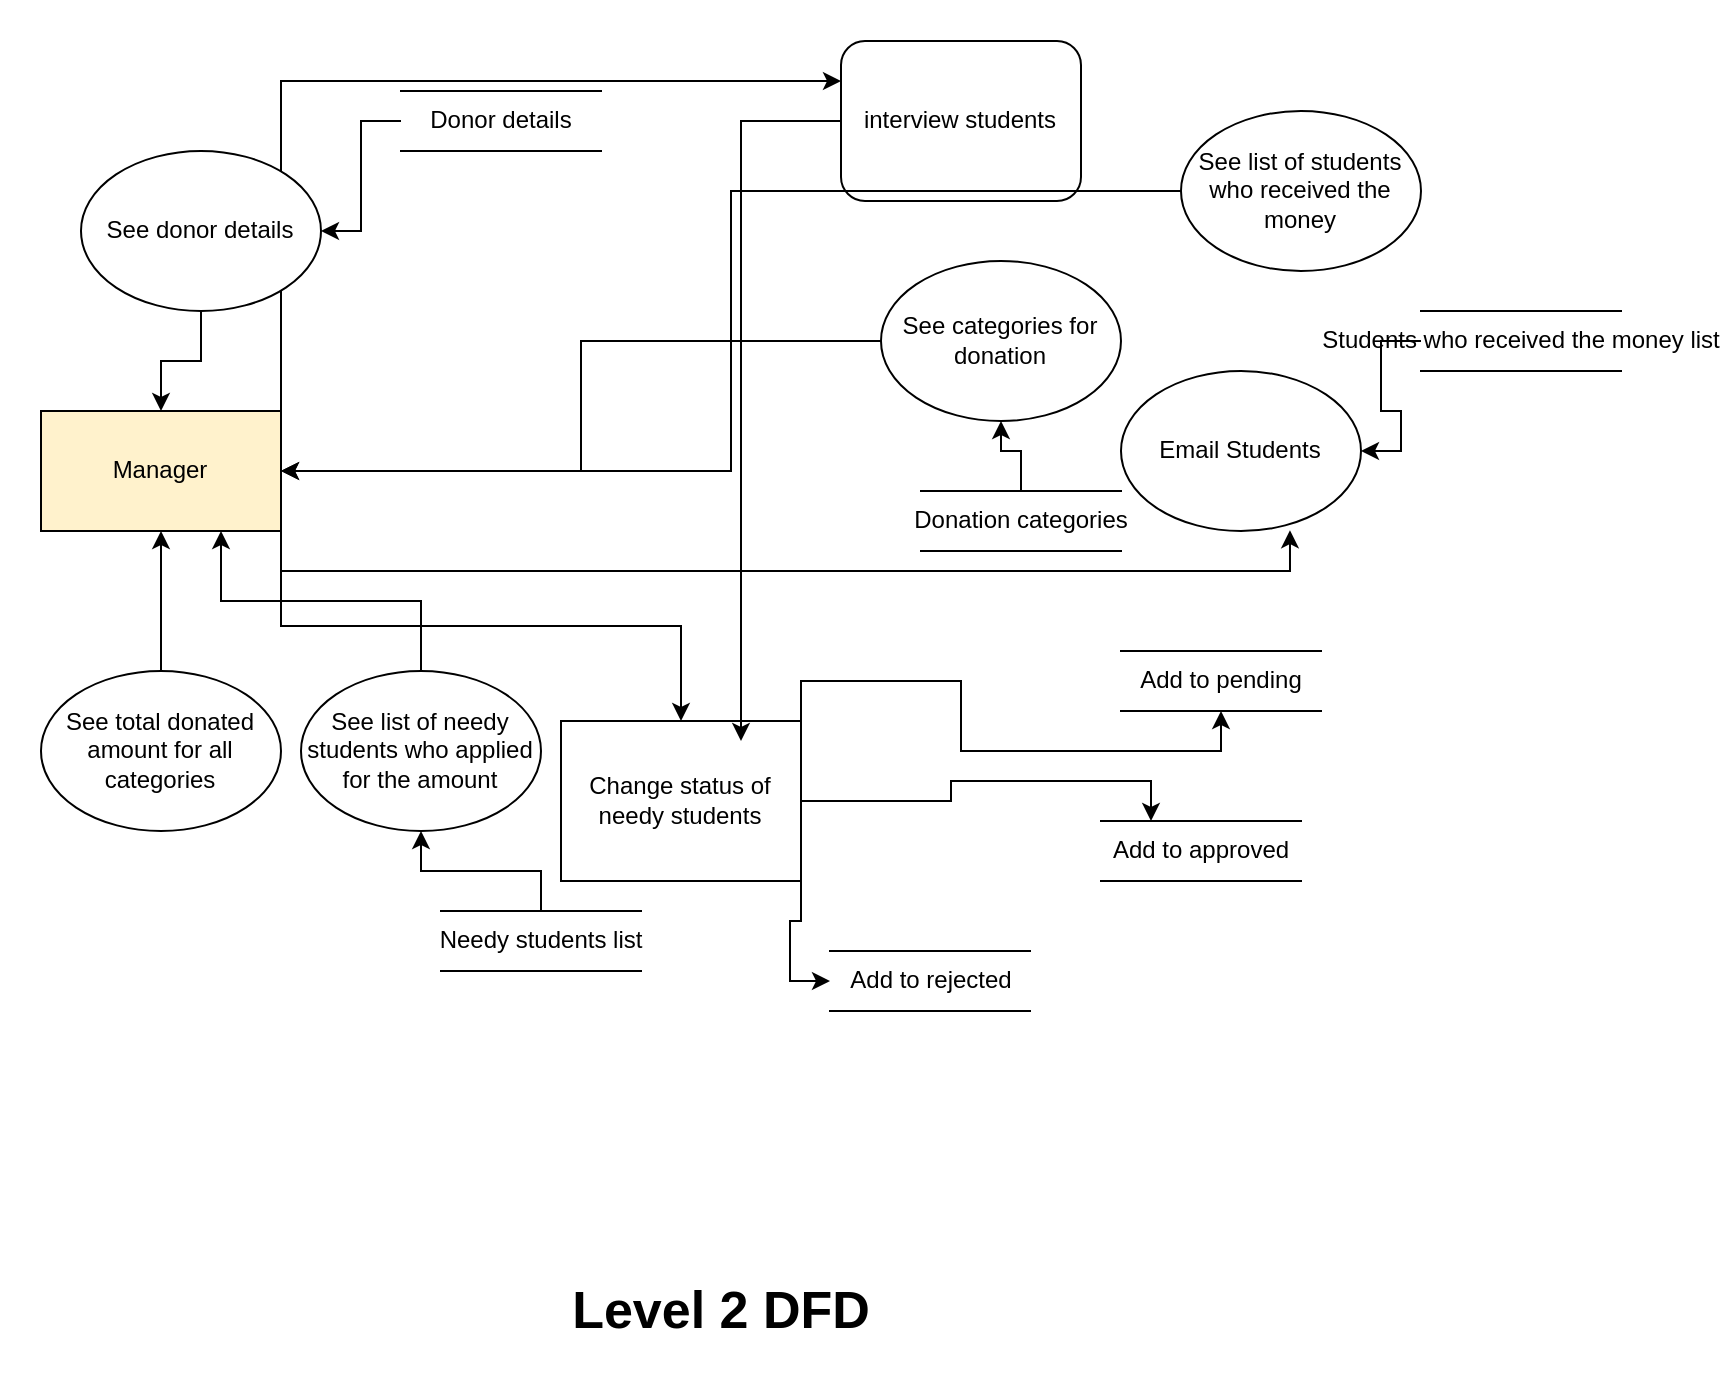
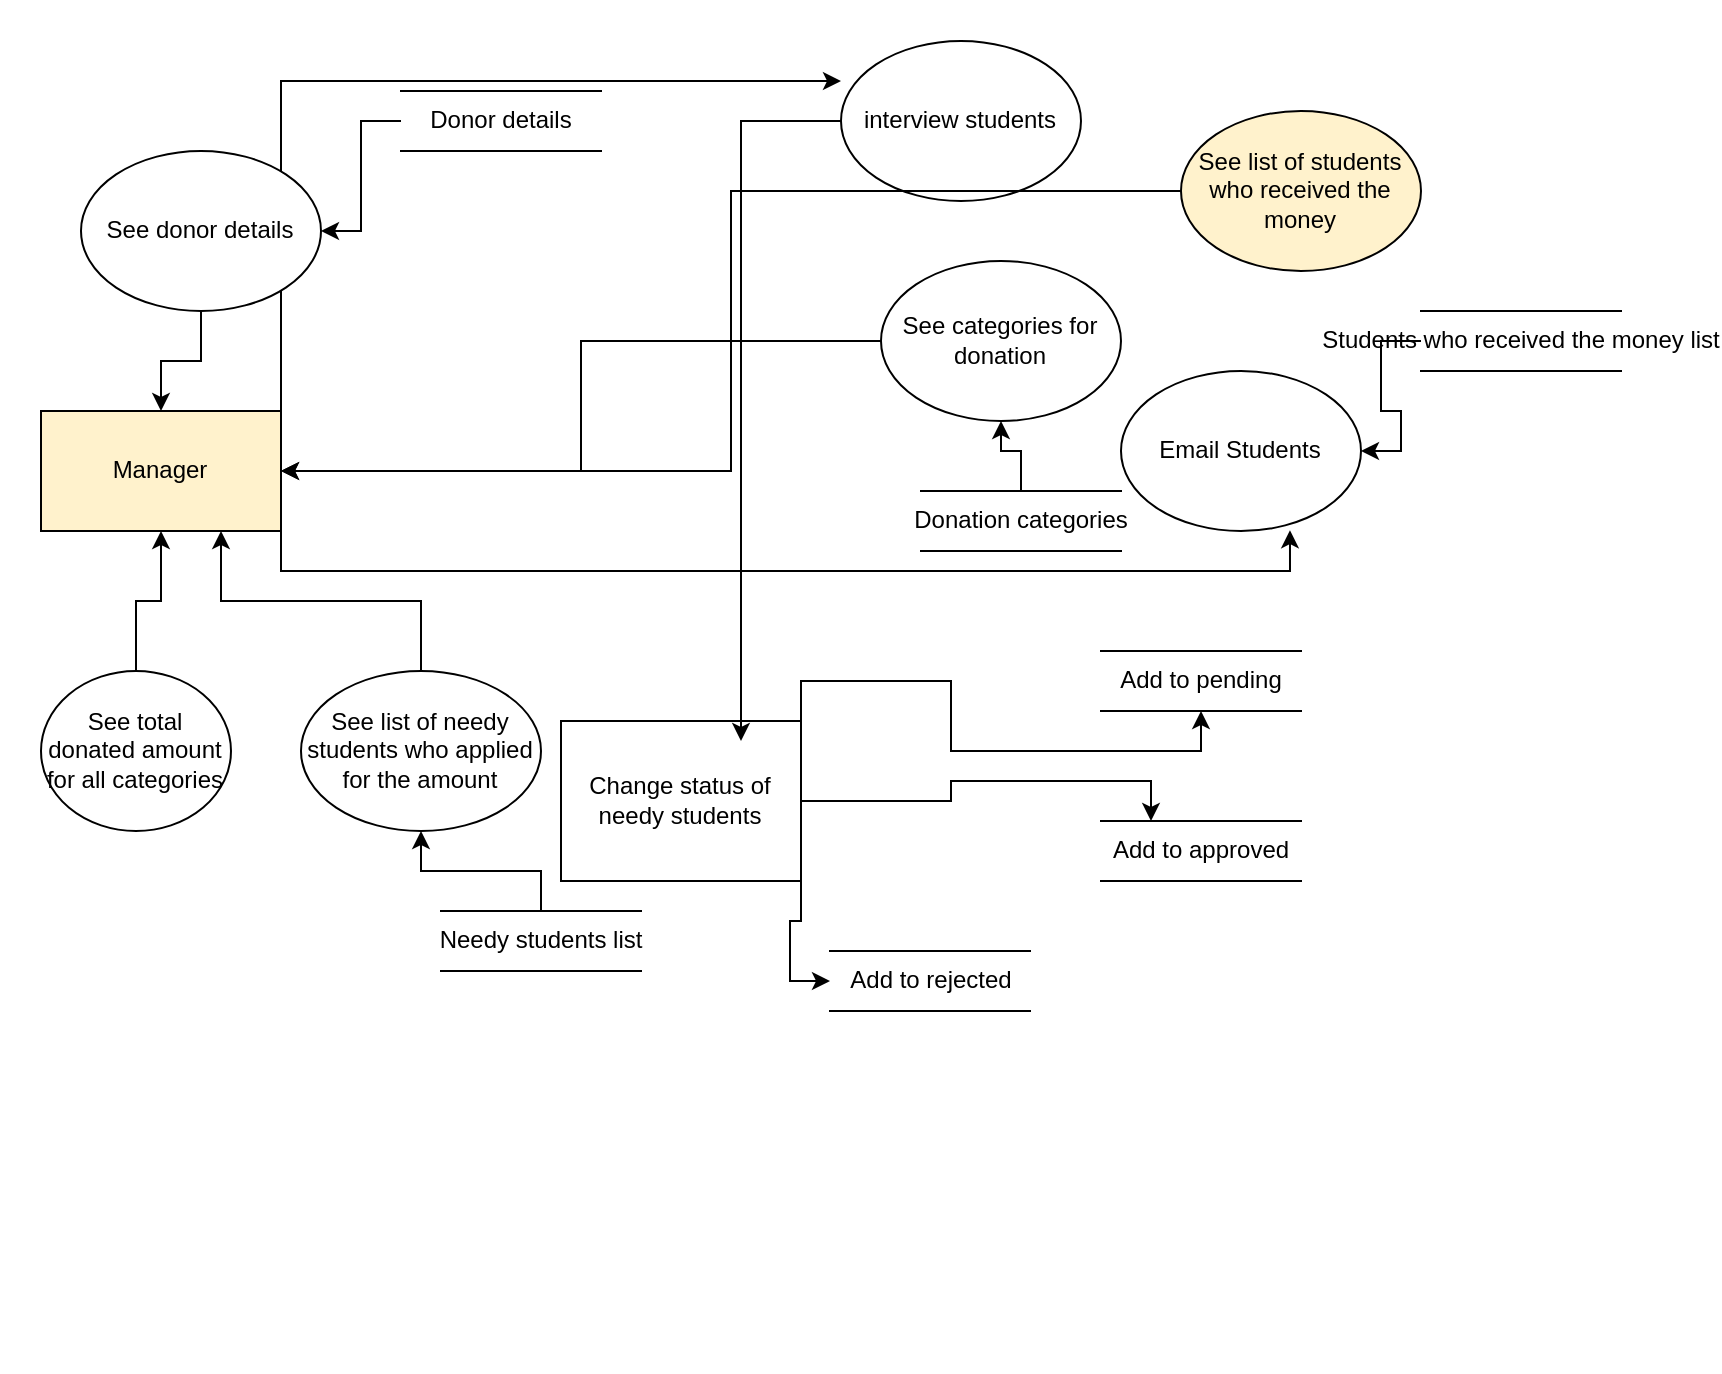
node "interview students": shape rounded rectangle -> ellipse
node "See list of students who received the money": fillcolor #ffffff -> #fff2cc
edge "Manager" -> "Change status of needy students": removed
node "Add to pending": moved (1221, 681) -> (1201, 681)
node "See total donated amount for all categories": size 240x160 -> 190x160
node "Level 2 DFD": removed
